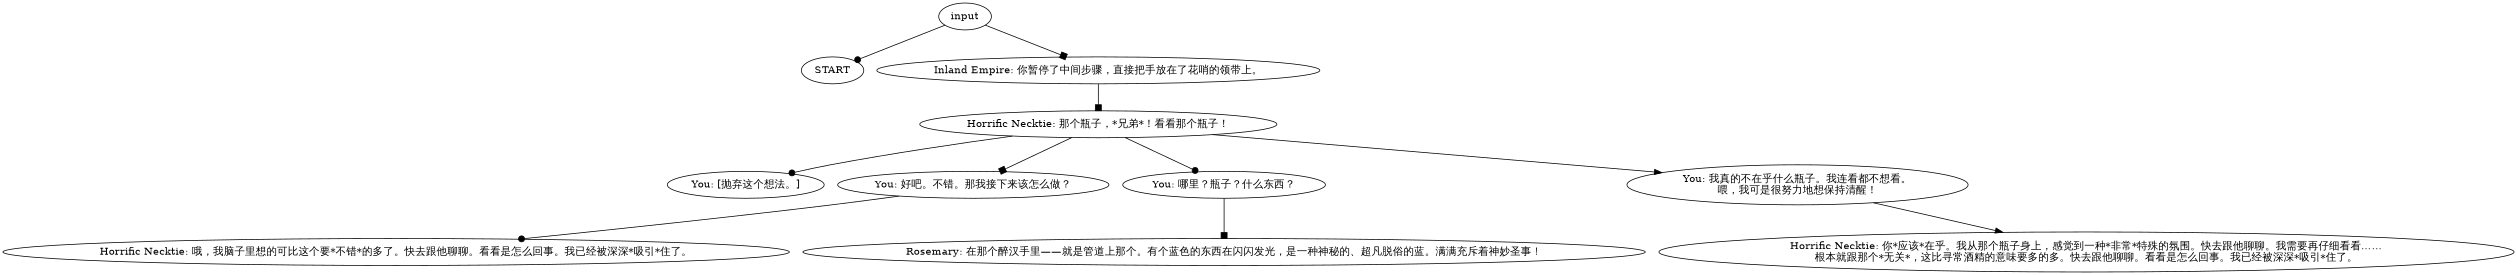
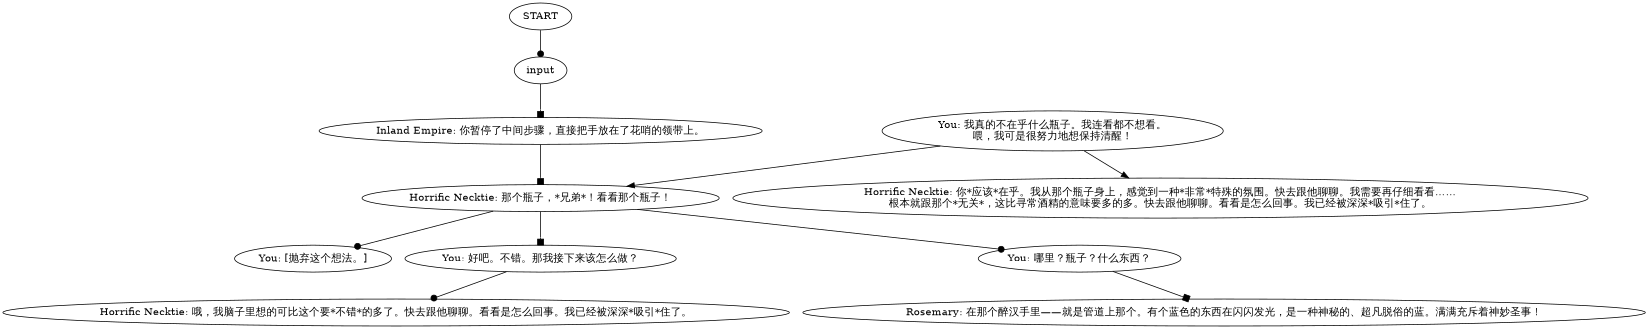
edge "input" -> "START": reversed
edge "Horrific Necktie: 那个瓶子，*兄弟*！看看那个瓶子！" -> "You: 我真的不在乎什么瓶子。我连看都不想看。 喂，我可是很努力地想保持清醒！": reversed
